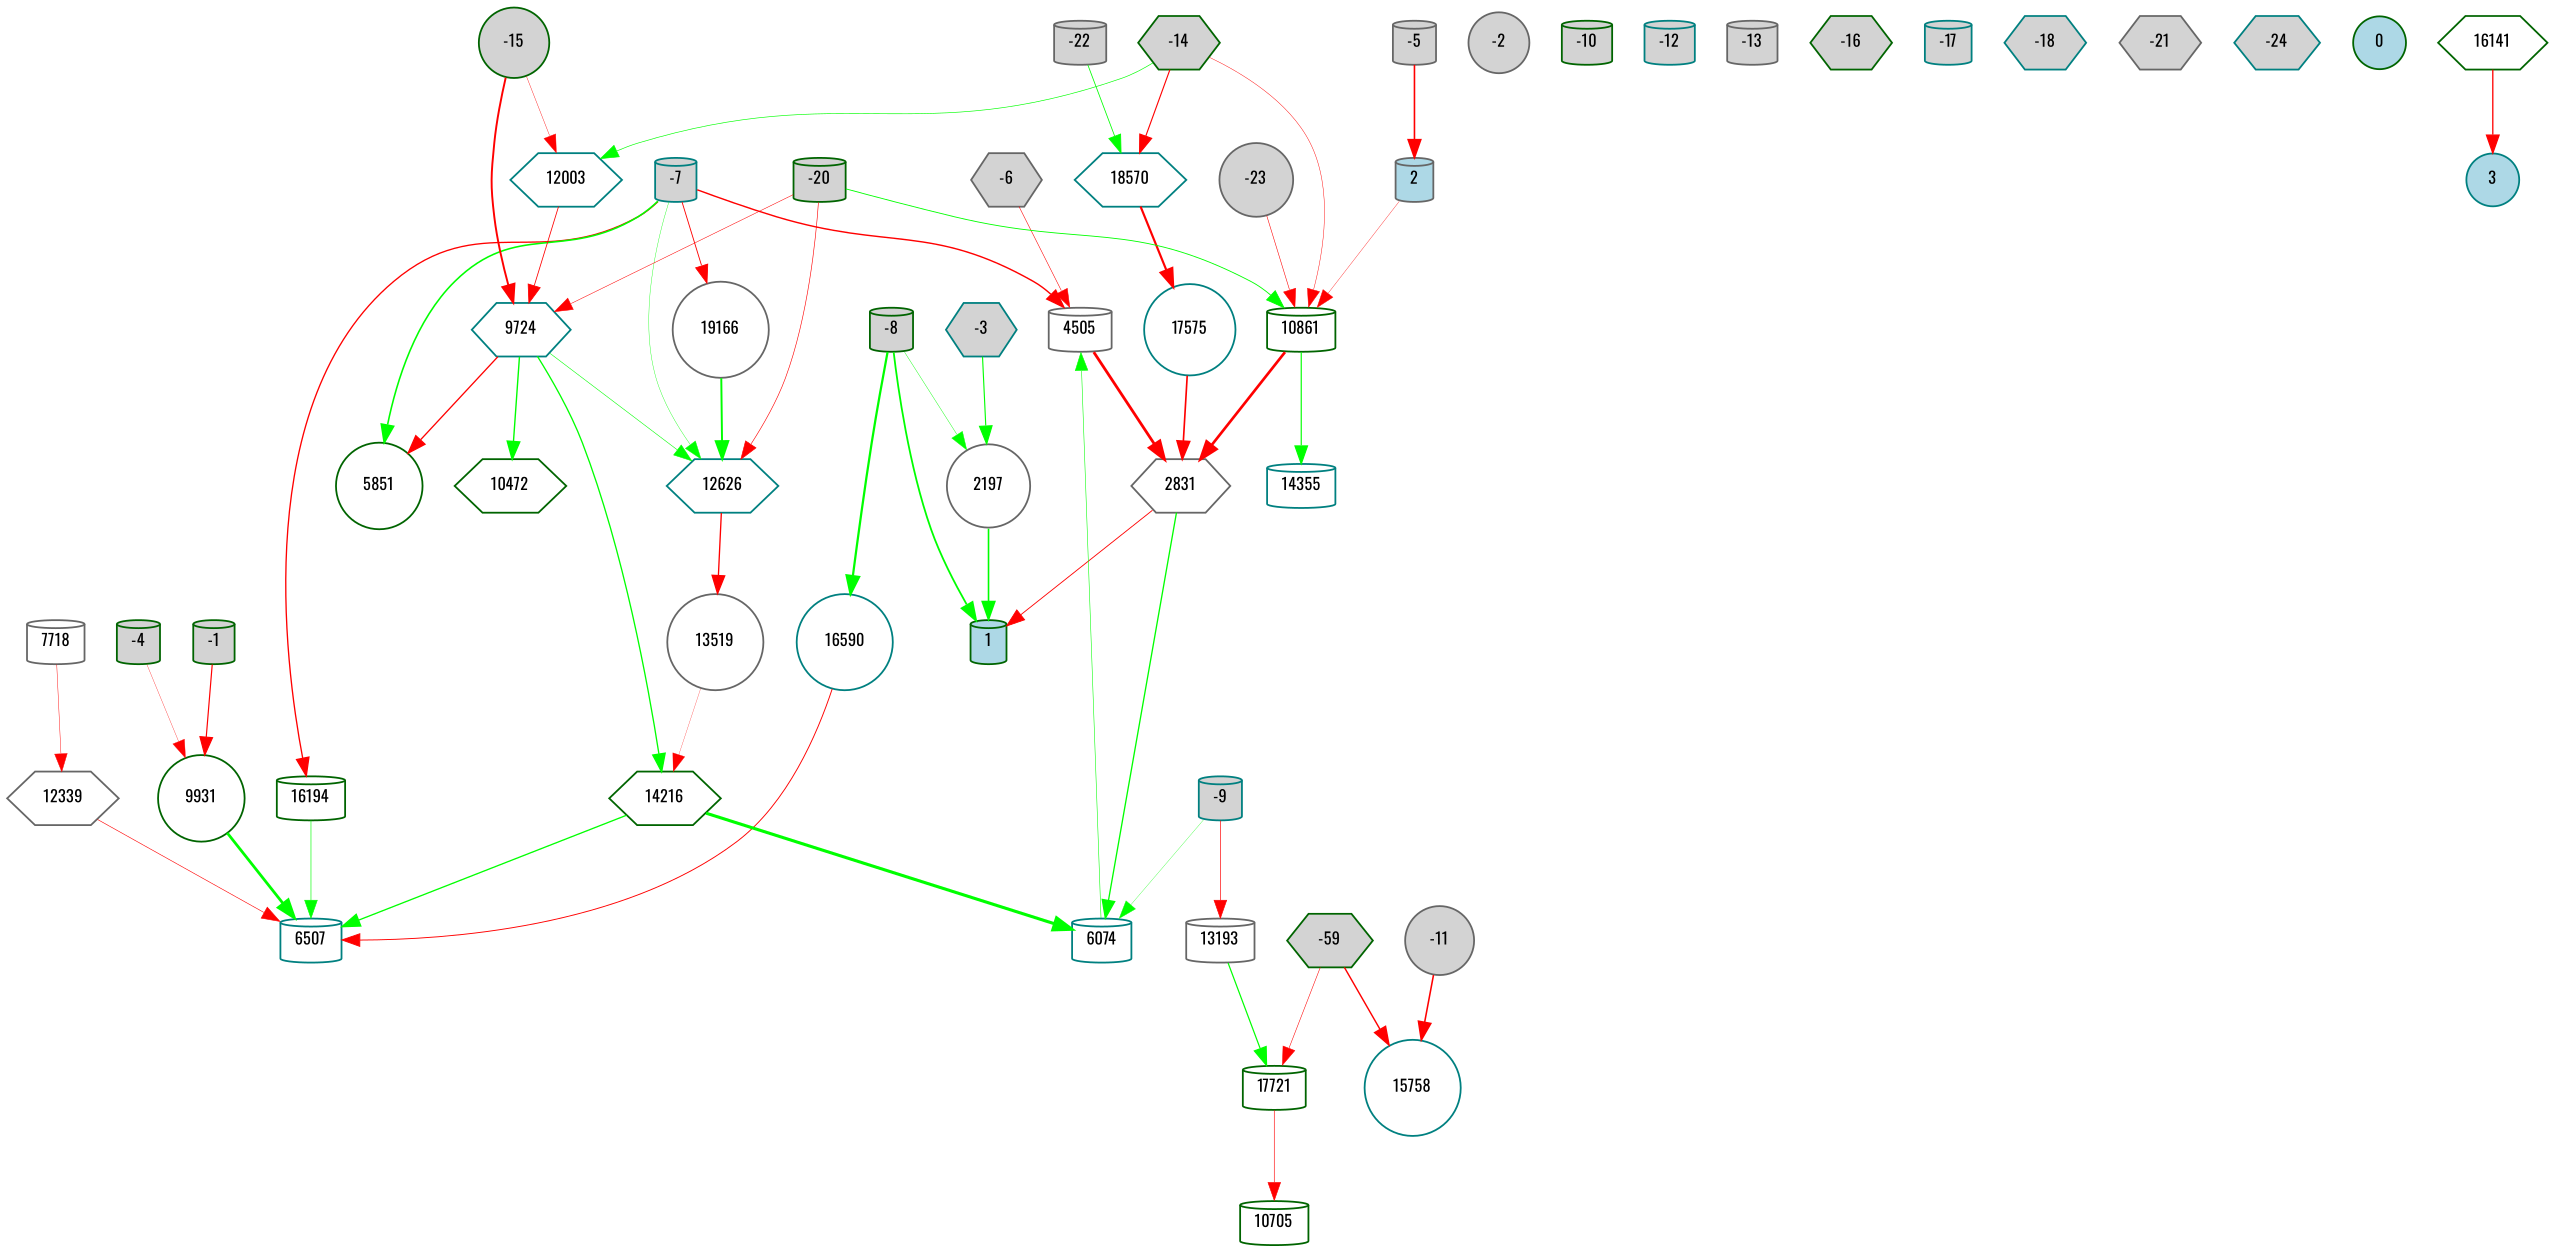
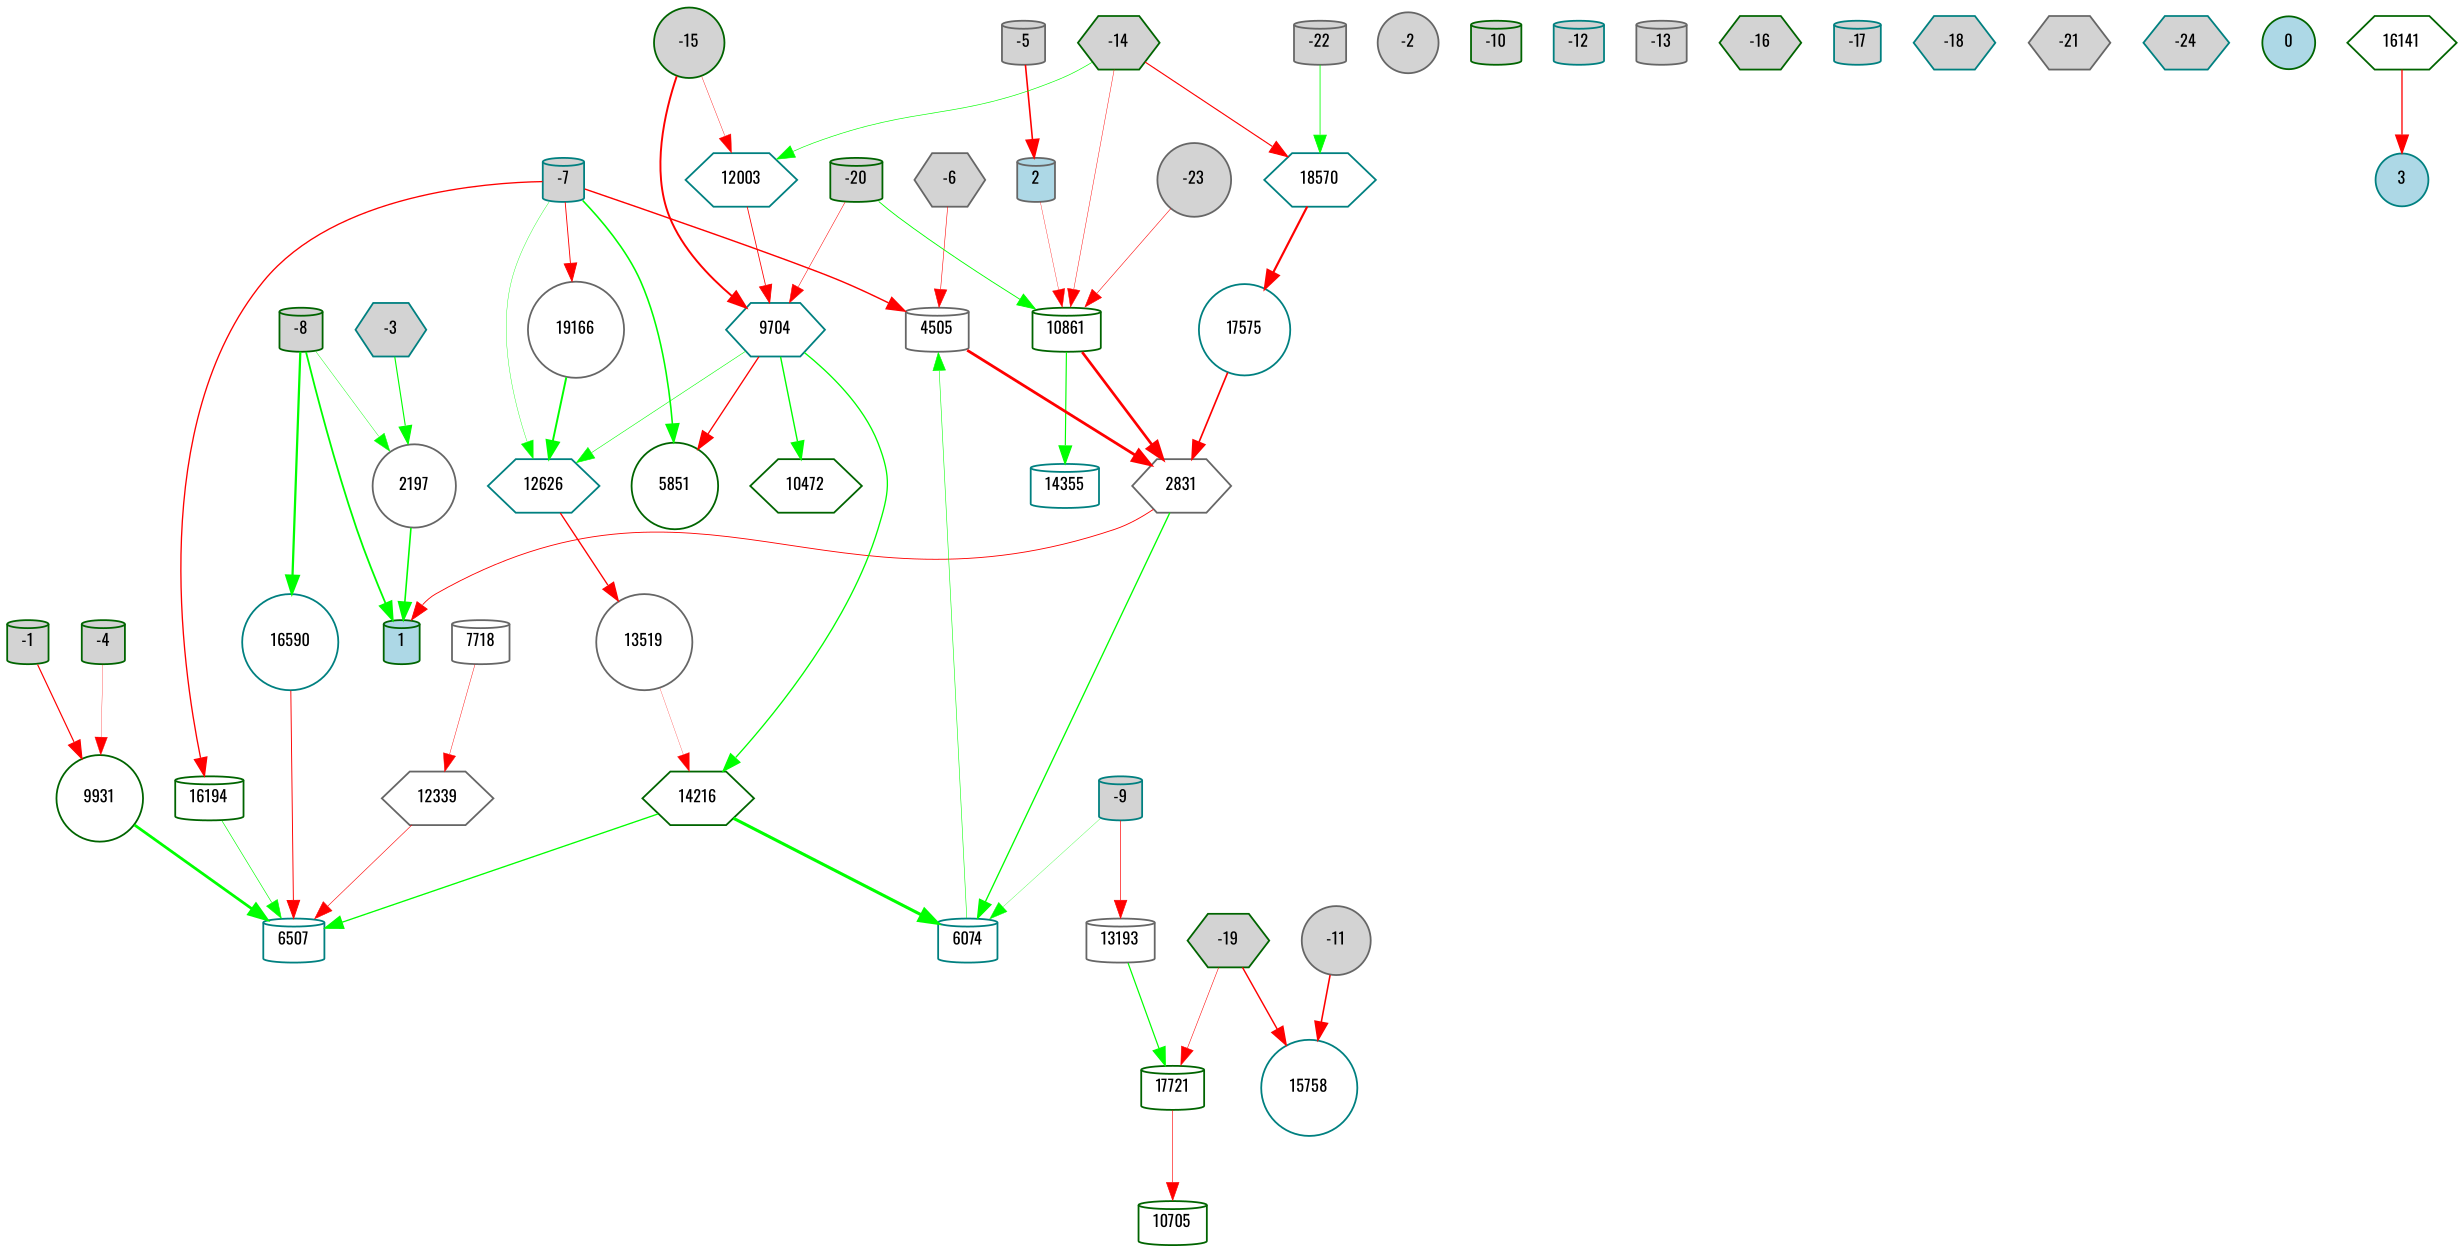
edge "-20" -> "12626": removed
node "9724": label "9724" -> "9704"
node "-59": label "-59" -> "-19"
